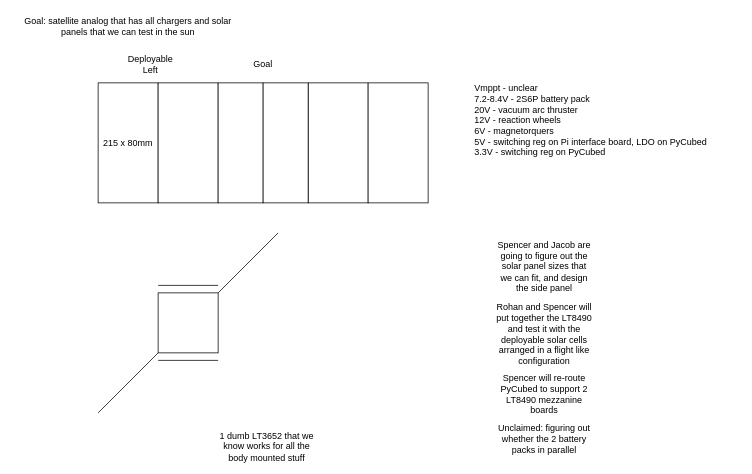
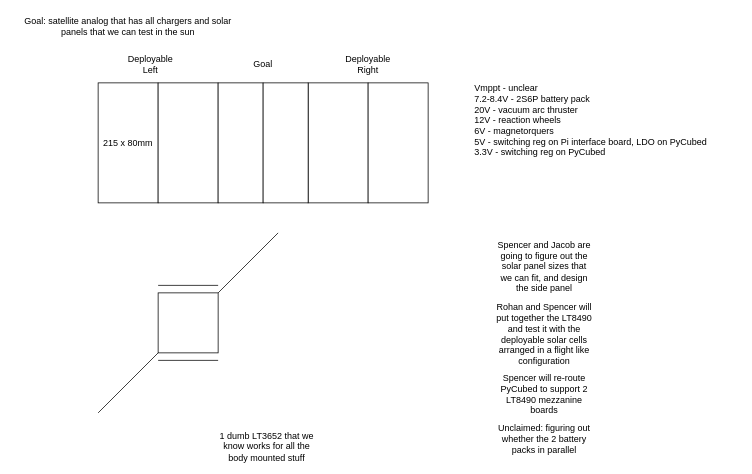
node "Deployable Right": added
